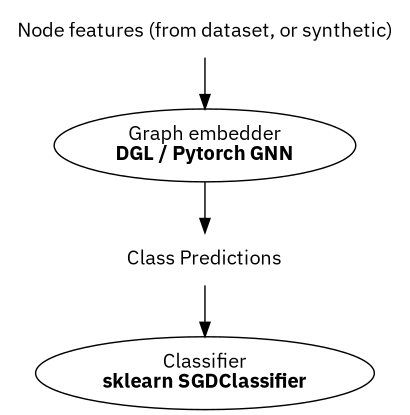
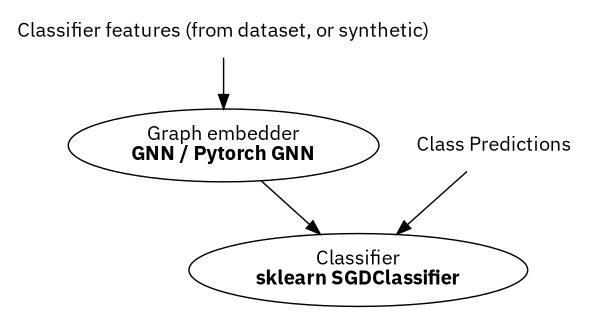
node "Node features (from dataset, or synthetic)": label "Node features (from dataset, or synthetic)" -> "Classifier features (from dataset, or synthetic)"
node "Graph embedder": text "DGL / Pytorch GNN" -> "GNN / Pytorch GNN"
edge "Graph embedder" -> "Class Predictions": now "Graph embedder" -> "Classifier"
